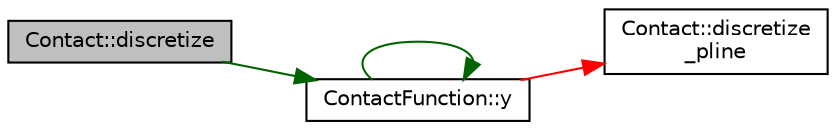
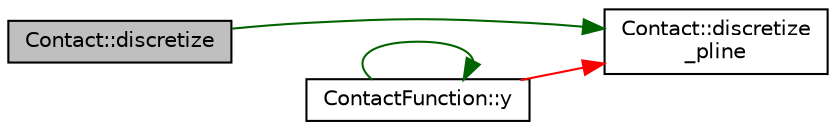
edge "Contact::discretize" -> "ContactFunction::y": now "Contact::discretize" -> "Contact::discretize _pline"
